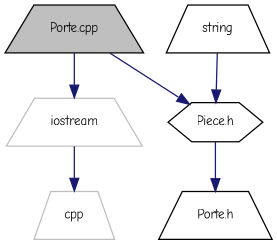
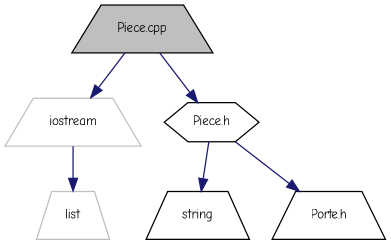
node "Porte.cpp": label "Porte.cpp" -> "Piece.cpp"
edge "string" -> "Piece.h": reversed
node "cpp": label "cpp" -> "list"
